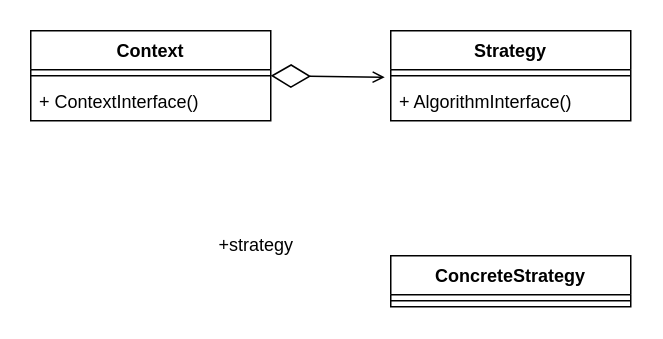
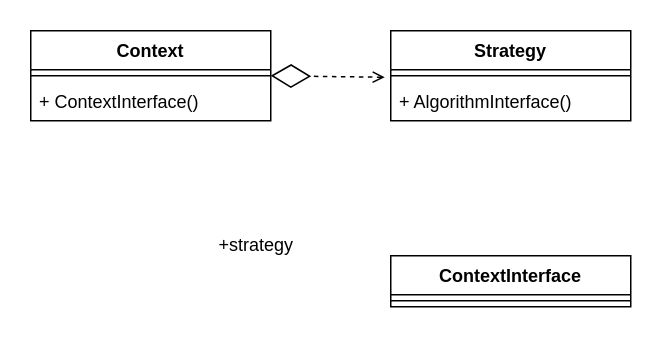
edge "Context" -- "+ AlgorithmInterface()": style solid -> dashed
node "ConcreteStrategy": label "ConcreteStrategy" -> "ContextInterface"
